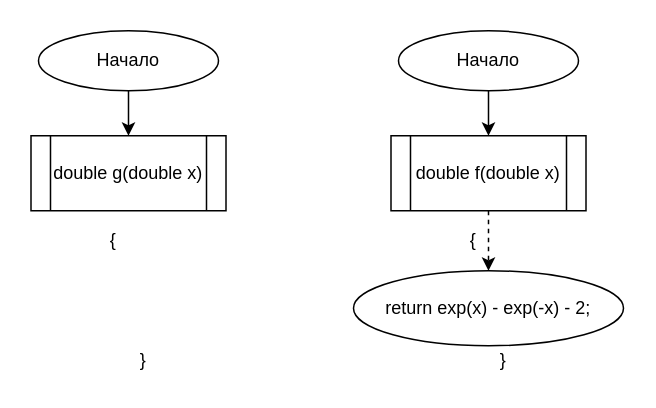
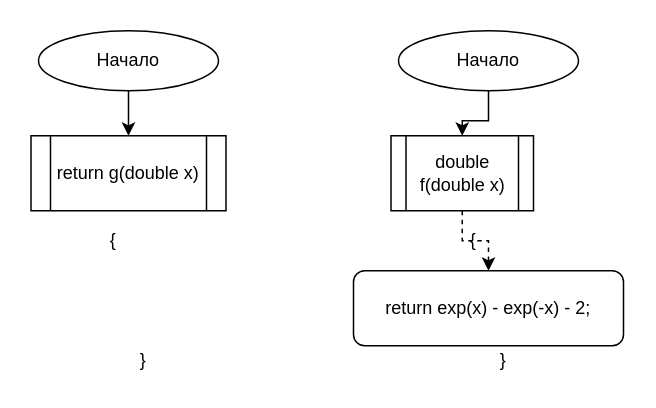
node "double g(double x)": label "double g(double x)" -> "return g(double x)"
node "double f(double x)": size 195x75 -> 143x75
node "return exp(x) - exp(-x) - 2;": shape ellipse -> rounded rectangle
